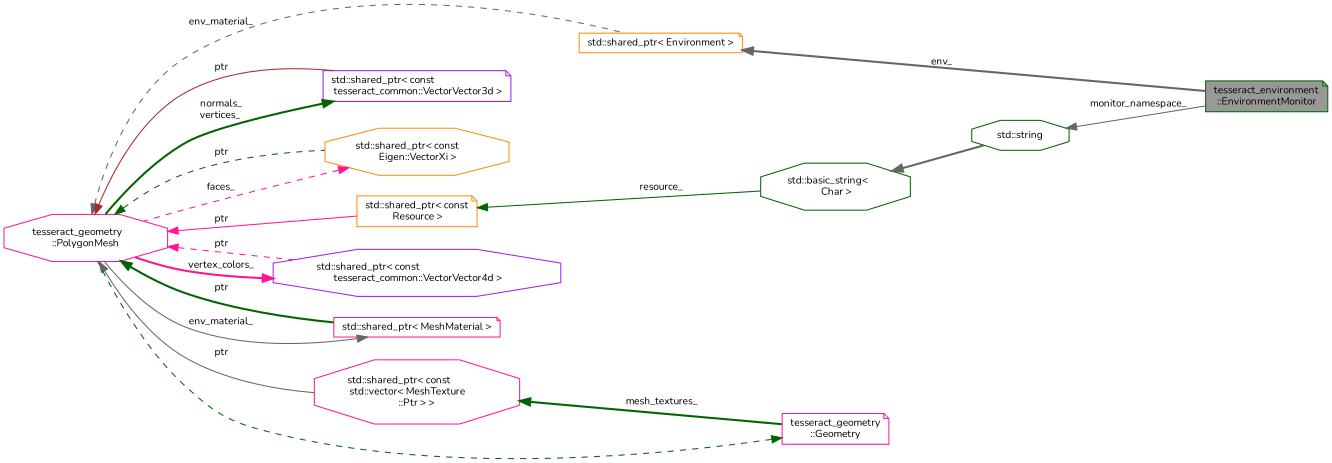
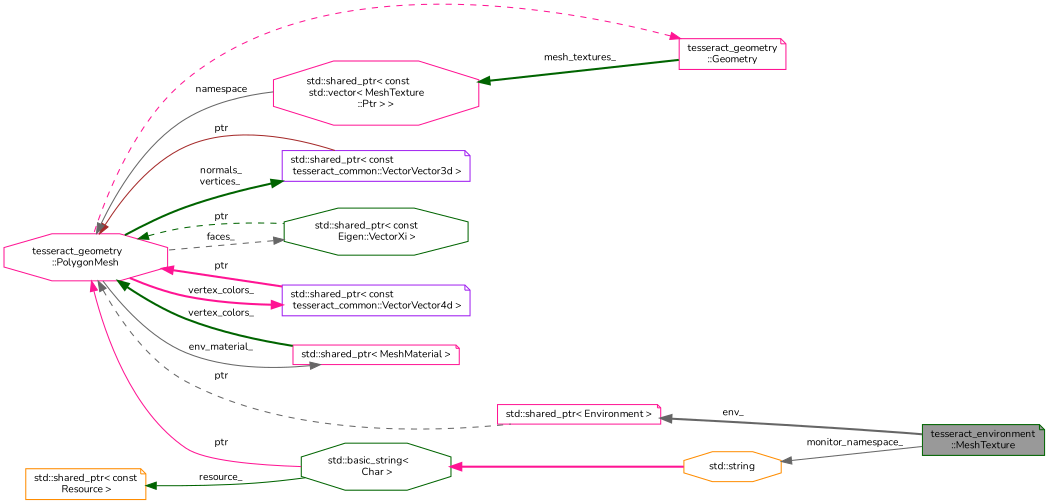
edge "std::shared_ptr< Environment >" -> "tesseract_geometry ::PolygonMesh": label " env_material_" -> " ptr"
node "std::shared_ptr< Environment >": color darkorange -> deeppink
node "tesseract_environment ::EnvironmentMonitor": label "tesseract_environment ::EnvironmentMonitor" -> "tesseract_environment ::MeshTexture"
node "std::string": color darkgreen -> darkorange
node "std::shared_ptr< const Eigen::VectorXi >": color darkorange -> darkgreen
edge "std::string" -> "std::basic_string< Char >": color gray40 -> deeppink
edge "tesseract_geometry ::PolygonMesh" -> "std::shared_ptr< const Eigen::VectorXi >": color deeppink -> gray40
edge "std::shared_ptr< const Resource >" -> "tesseract_geometry ::PolygonMesh": now "std::basic_string< Char >" -> "tesseract_geometry ::PolygonMesh"
edge "std::shared_ptr< const tesseract_common::VectorVector4d >" -> "tesseract_geometry ::PolygonMesh": style dashed -> bold
node "std::shared_ptr< const tesseract_common::VectorVector4d >": shape octagon -> note
edge "std::shared_ptr< MeshMaterial >" -> "tesseract_geometry ::PolygonMesh": label " ptr" -> " vertex_colors_"
edge "std::shared_ptr< const std::vector< MeshTexture ::Ptr > >" -> "tesseract_geometry ::PolygonMesh": label " ptr" -> " namespace"
edge "tesseract_geometry ::PolygonMesh" -> "tesseract_geometry ::Geometry": color darkgreen -> deeppink
